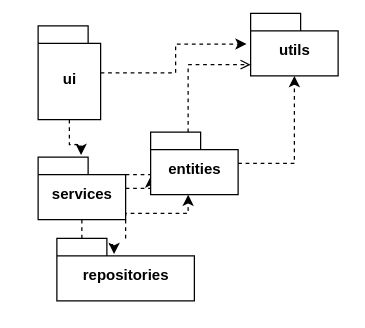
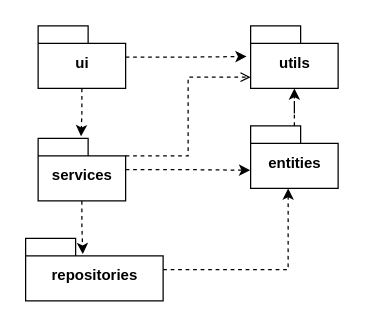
node "utils": moved (294, 44) -> (294, 57)
node "ui": size 63x94 -> 88x63
node "entities": moved (194, 163) -> (294, 157)
node "services": moved (82, 188) -> (82, 169)
node "repositories": moved (126, 269) -> (94, 269)
